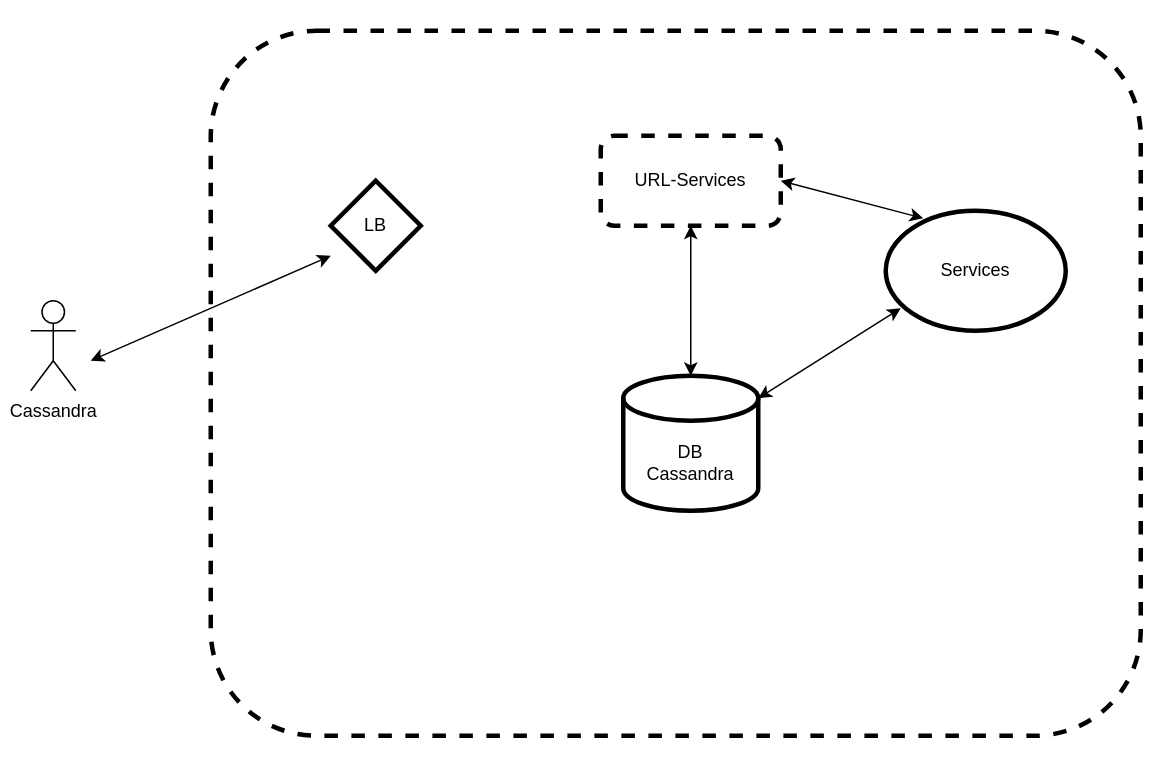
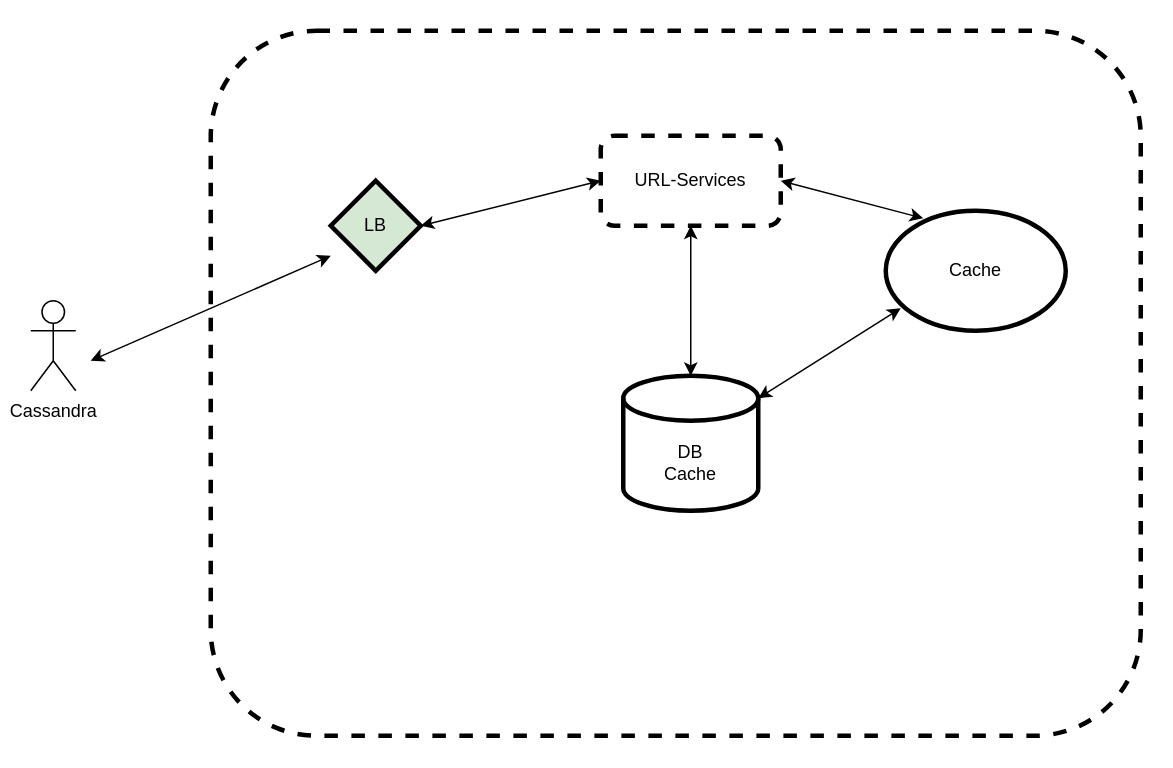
edge "URL-Services" -- "LB": added
node "LB": fillcolor #ffffff -> #d5e8d4
node "Services": label "Services" -> "Cache"
node "DB Cassandra": label "DB Cassandra" -> "DB Cache"
